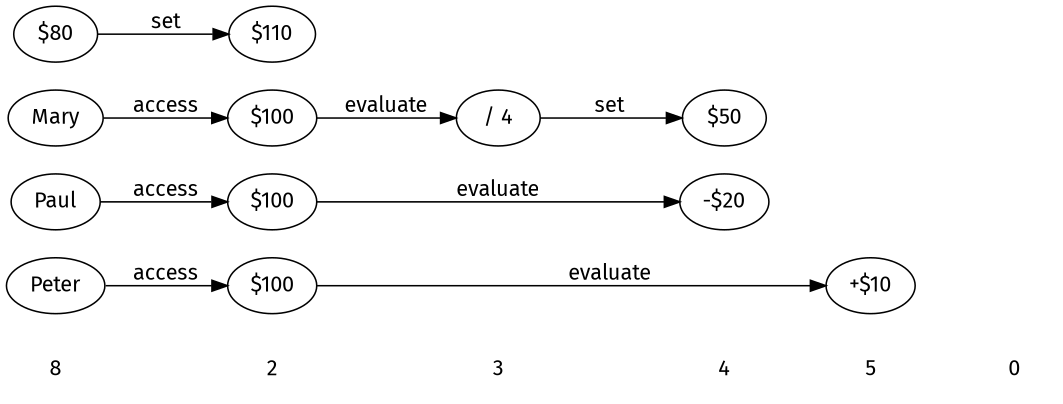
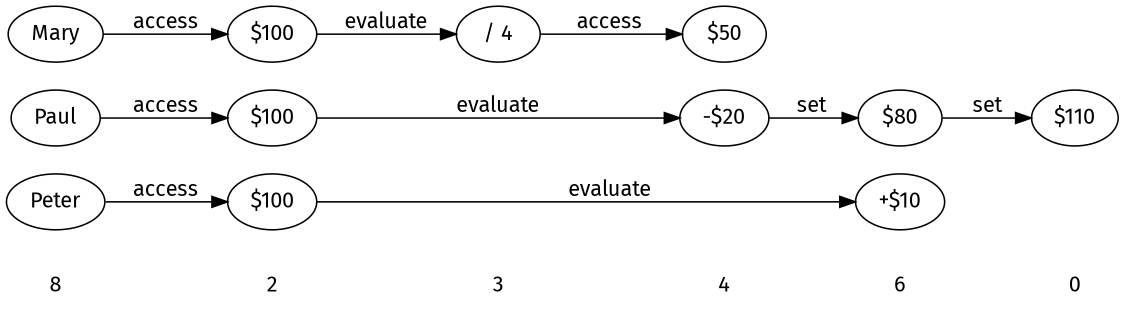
edge "/ 4" -> "$50": label "set" -> "access"
edge "-$20" -> "$80": added, label "set"
node "5": label "5" -> "6"
